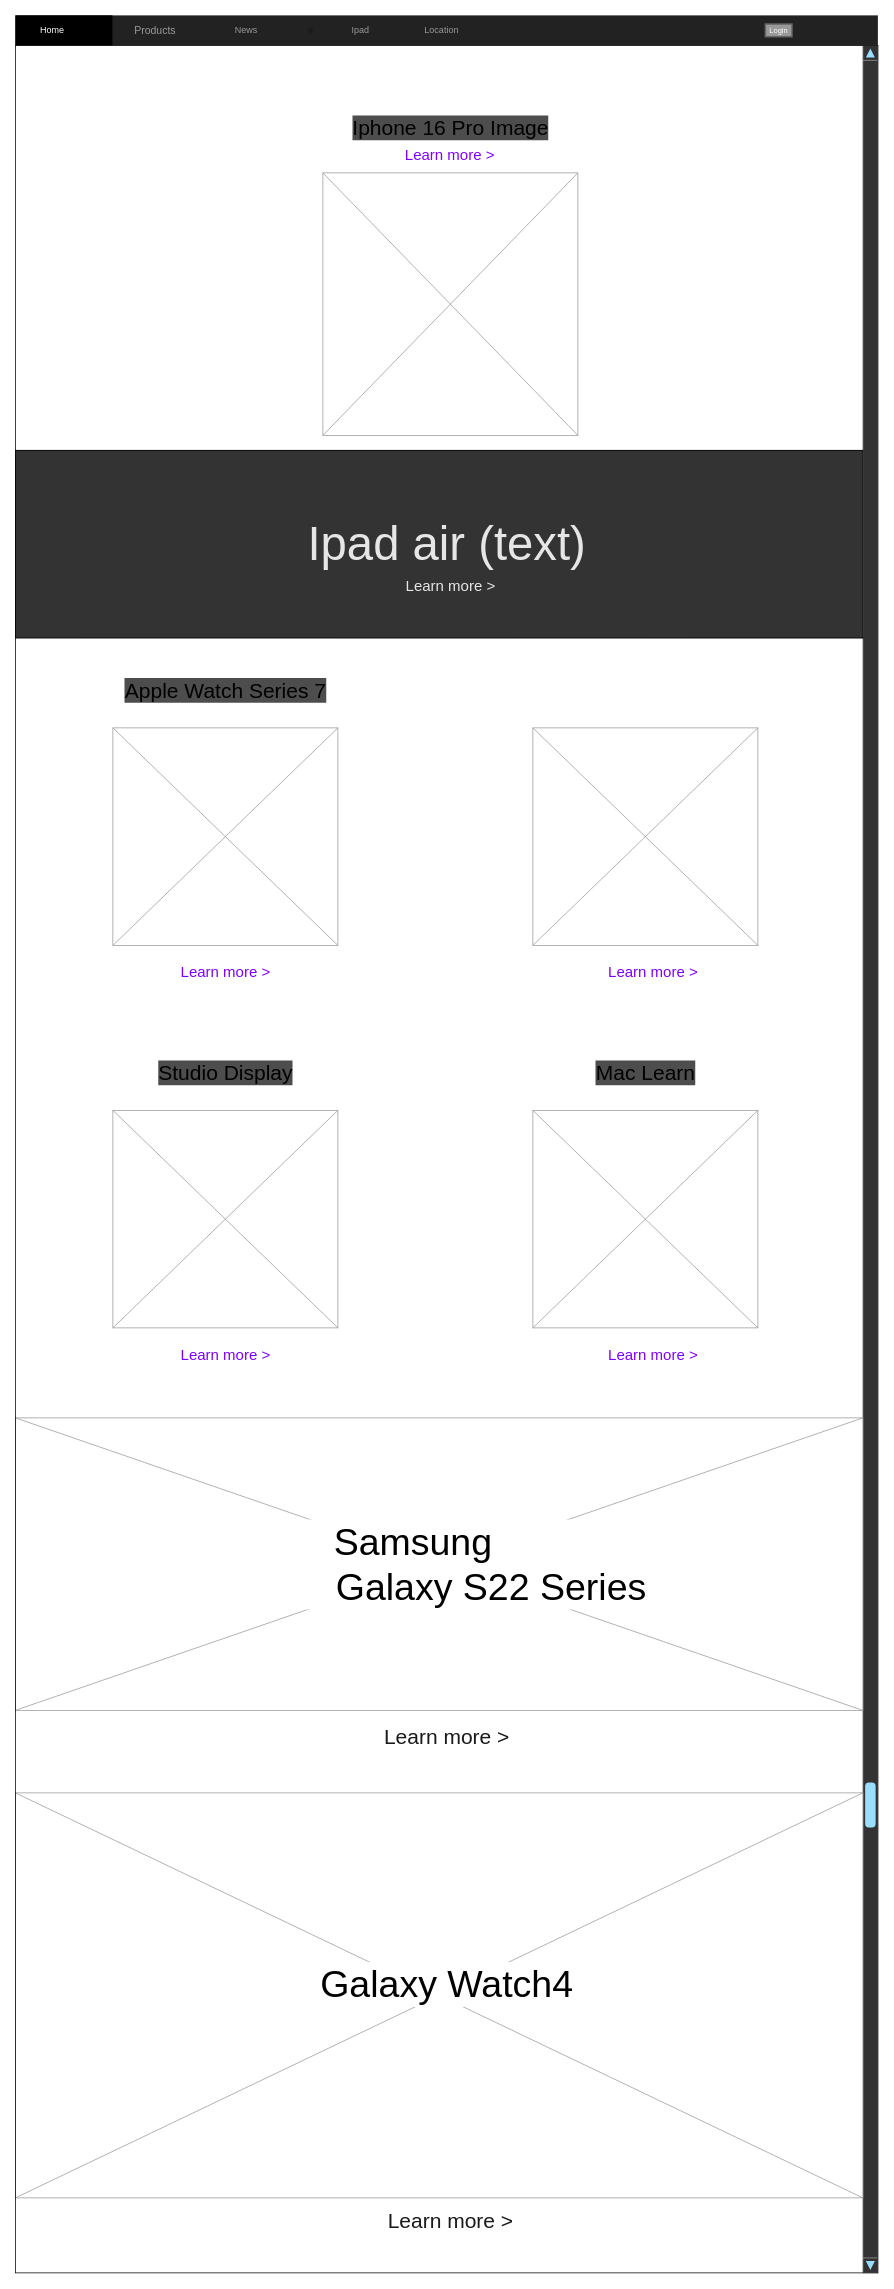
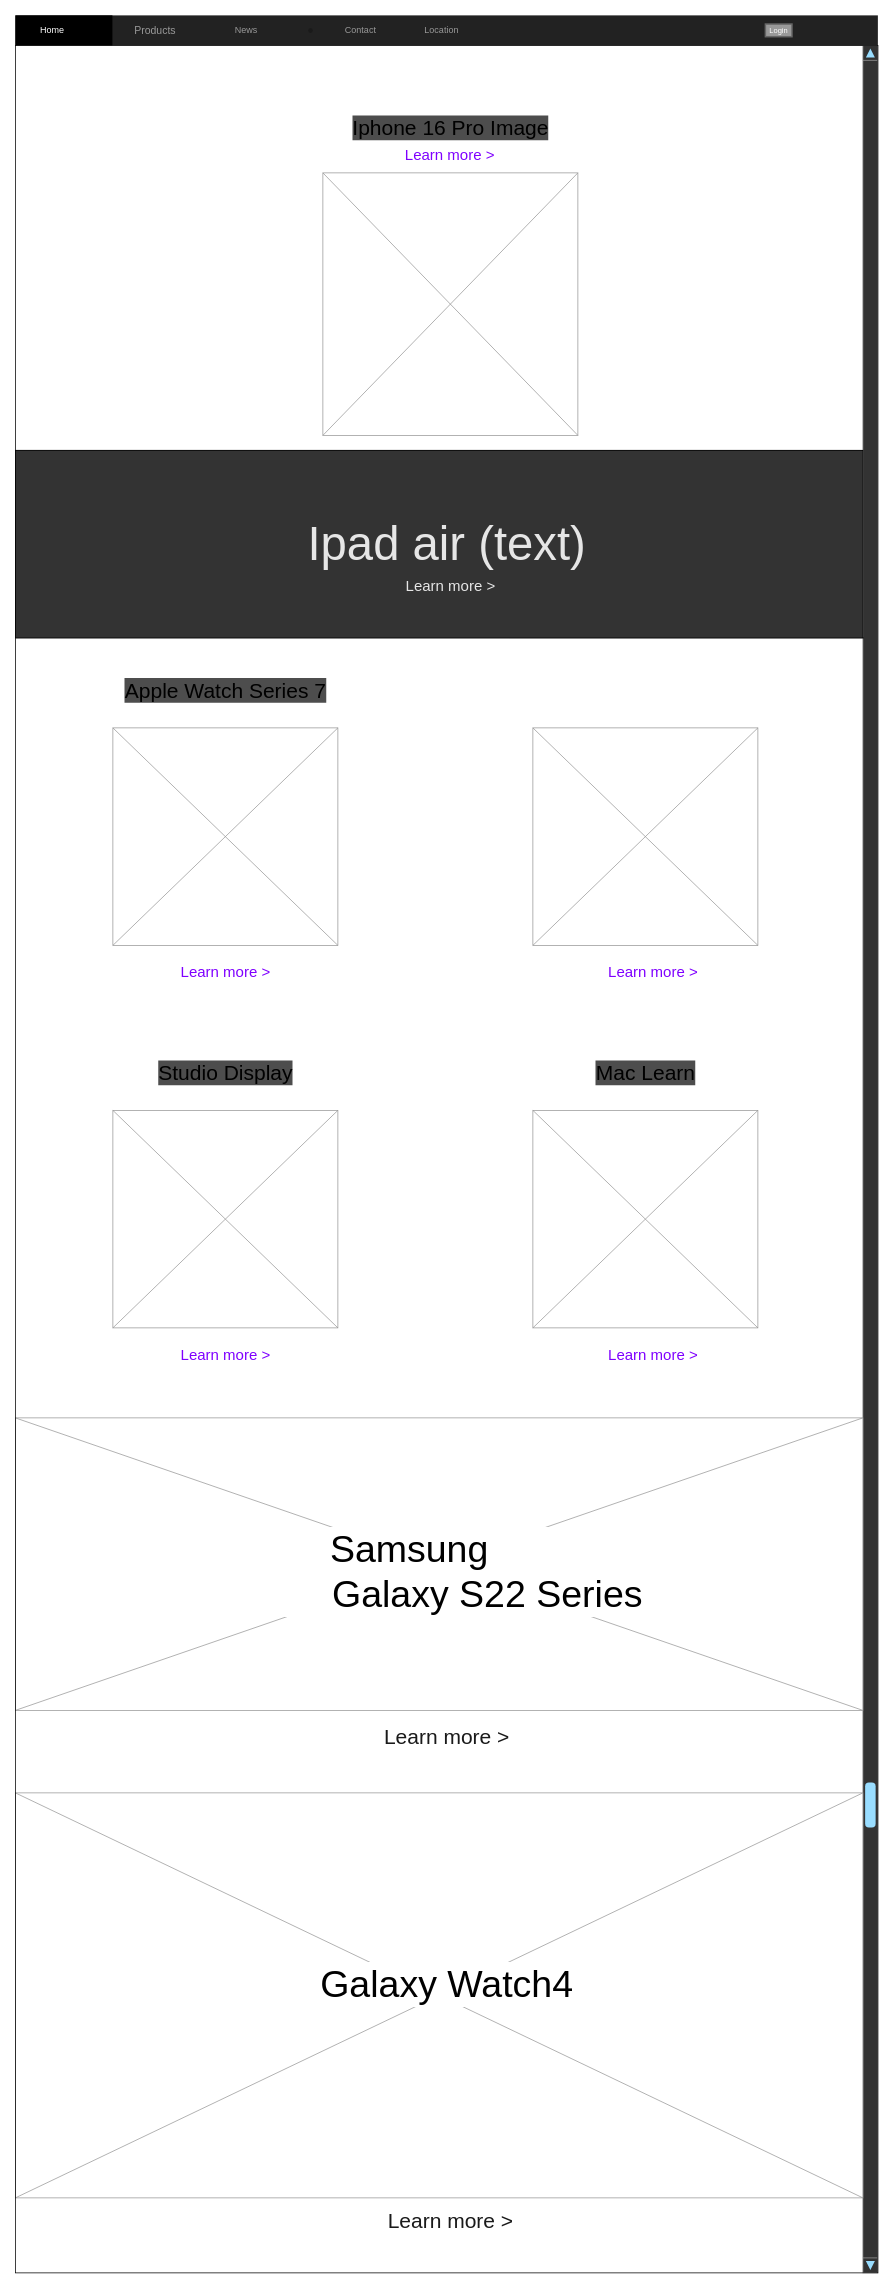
node "Ipad": label "Ipad" -> "Contact"
node "Samsung Galaxy S22 Series": moved (413, 1564) -> (409, 1572)
